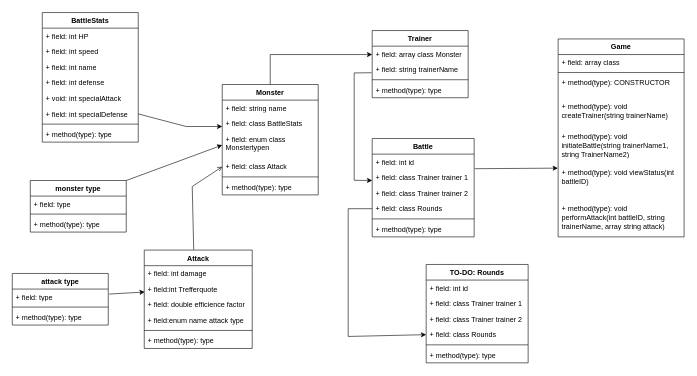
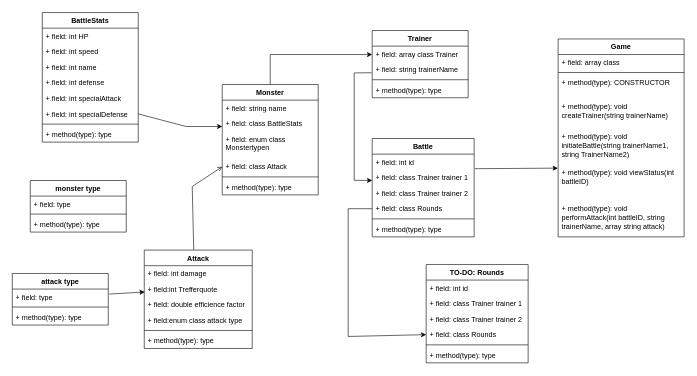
node "+ field: array class Monster": label "+ field: array class Monster" -> "+ field: array class Trainer"
node "+ void: int specialAttack": label "+ void: int specialAttack" -> "+ field: int specialAttack"
edge "monster type" -> "+ field: enum class Monstertypen": removed
node "+ field:enum name attack type": label "+ field:enum name attack type" -> "+ field:enum class attack type"
